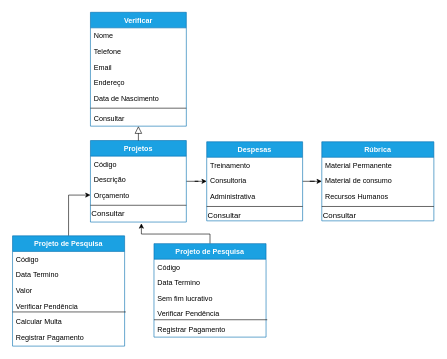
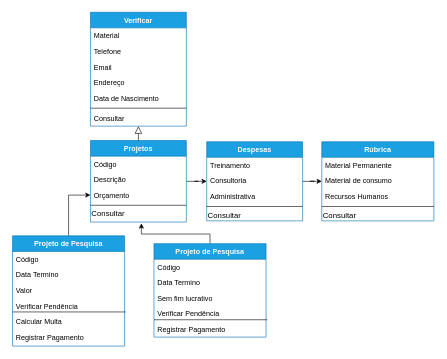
node "Nome": label "Nome" -> "Material"
